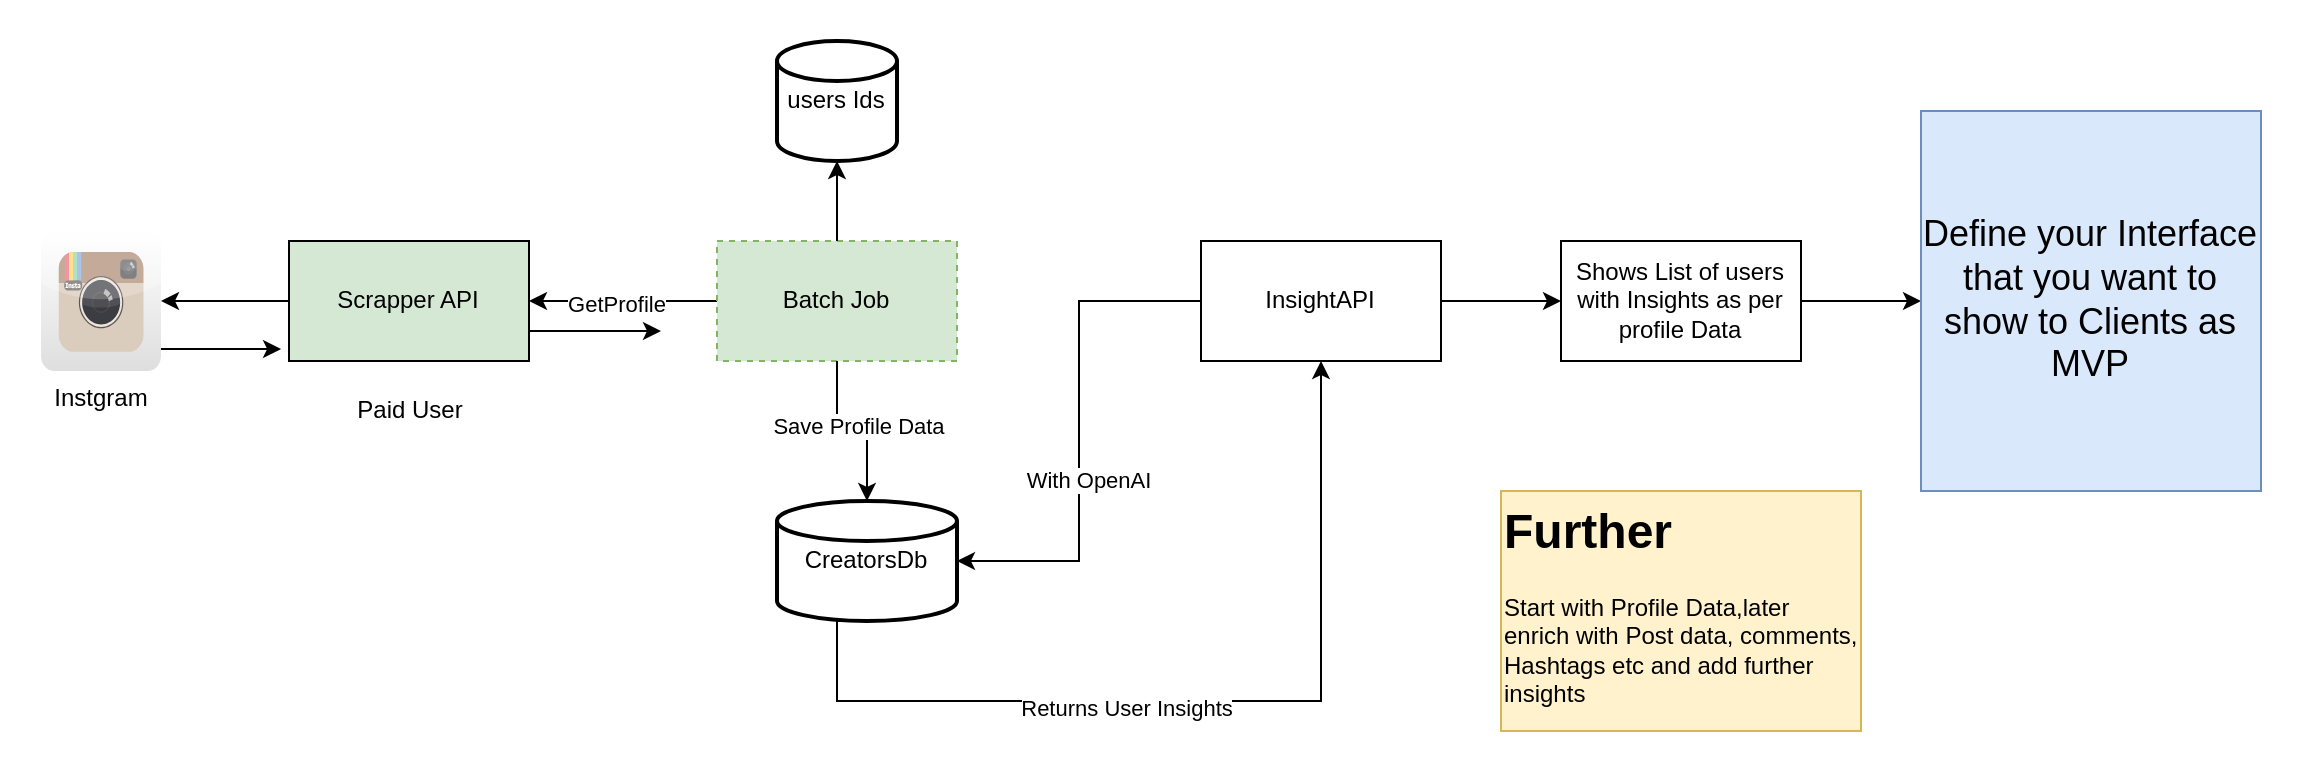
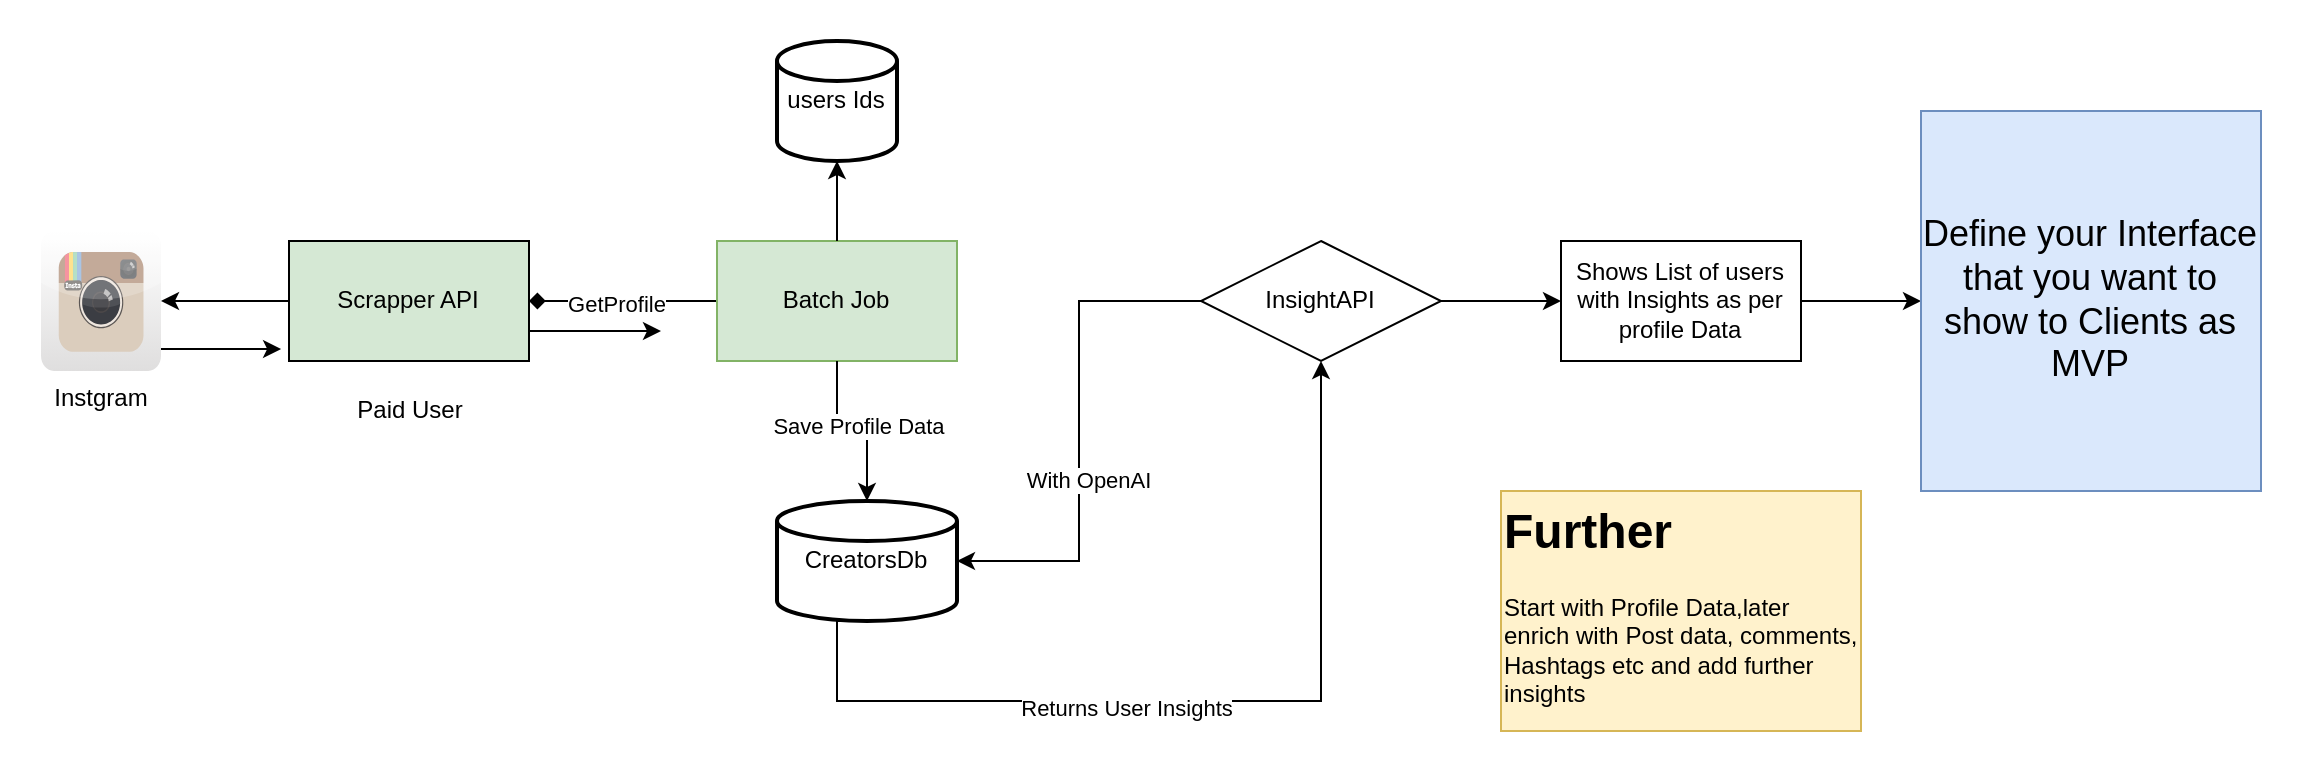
edge "Batch Job" -> "Scrapper API": arrowhead classic -> diamond
node "Batch Job": style dashed -> solid
node "InsightAPI": shape rectangle -> diamond
